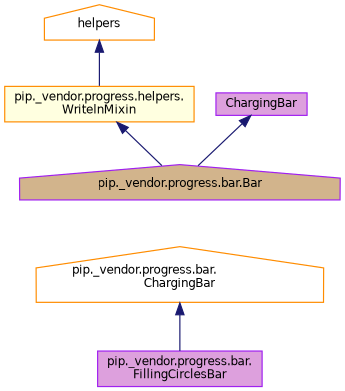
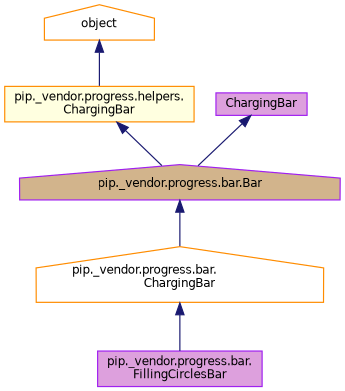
node "helpers": label "helpers" -> "object"
node "pip._vendor.progress.helpers. WritelnMixin": label "pip._vendor.progress.helpers. WritelnMixin" -> "pip._vendor.progress.helpers. ChargingBar"
edge "pip._vendor.progress.bar. ChargingBar" -> "pip._vendor.progress.bar.Bar": added
